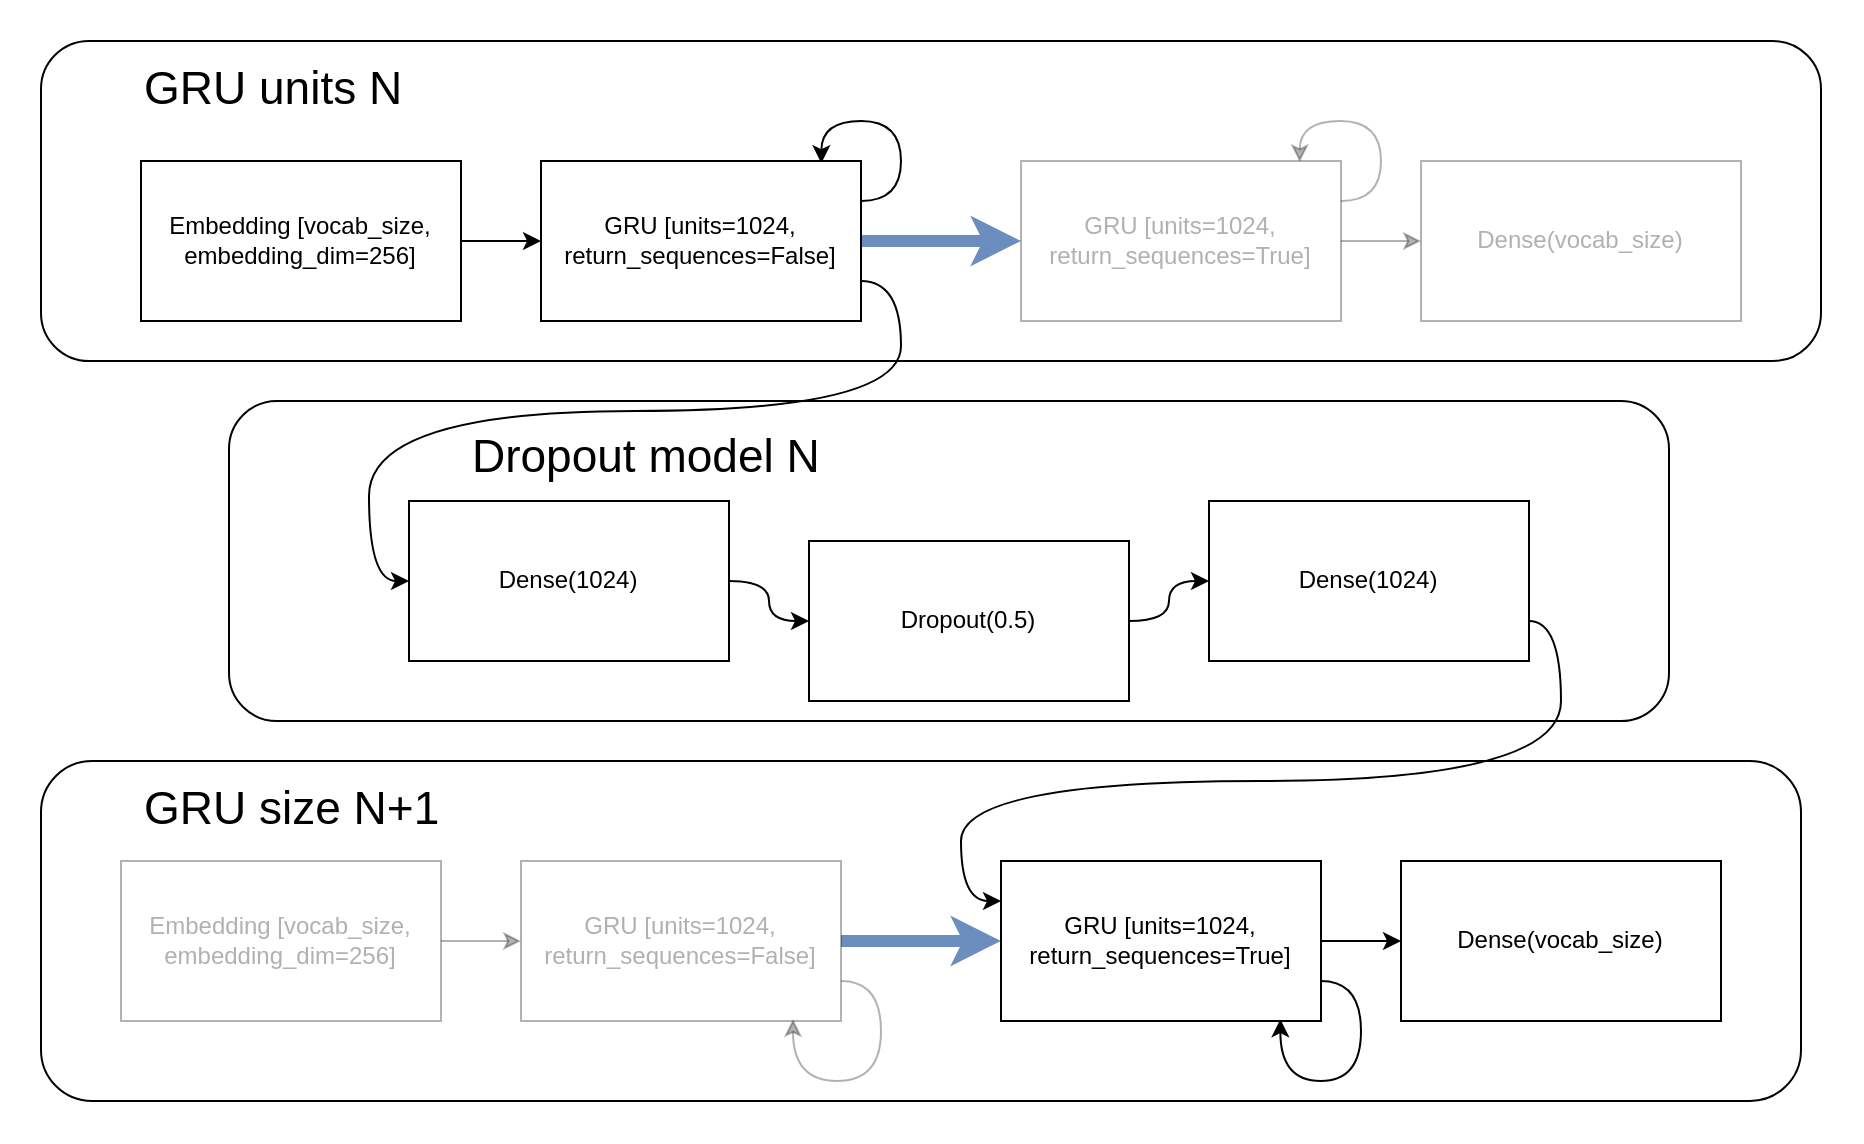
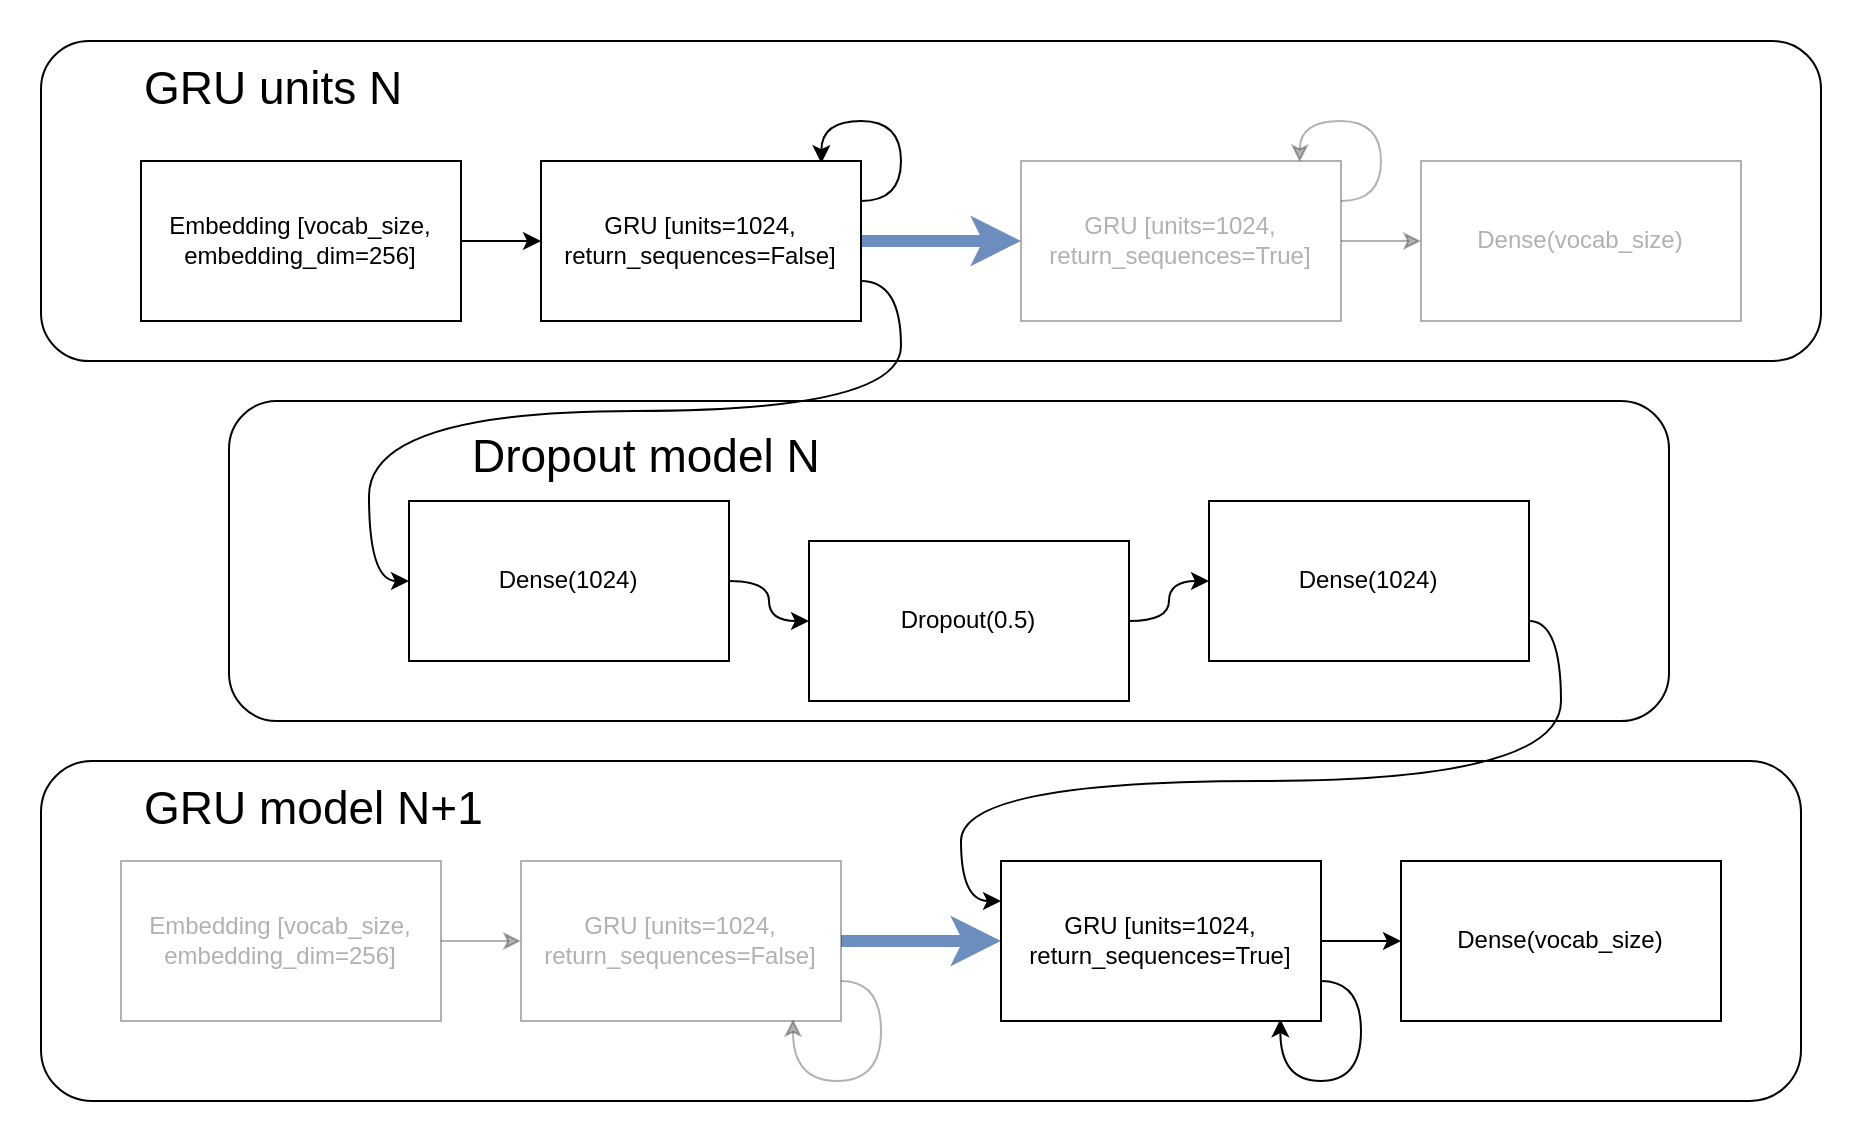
node "GRU size N+1": label "GRU size N+1" -> "GRU model N+1"
